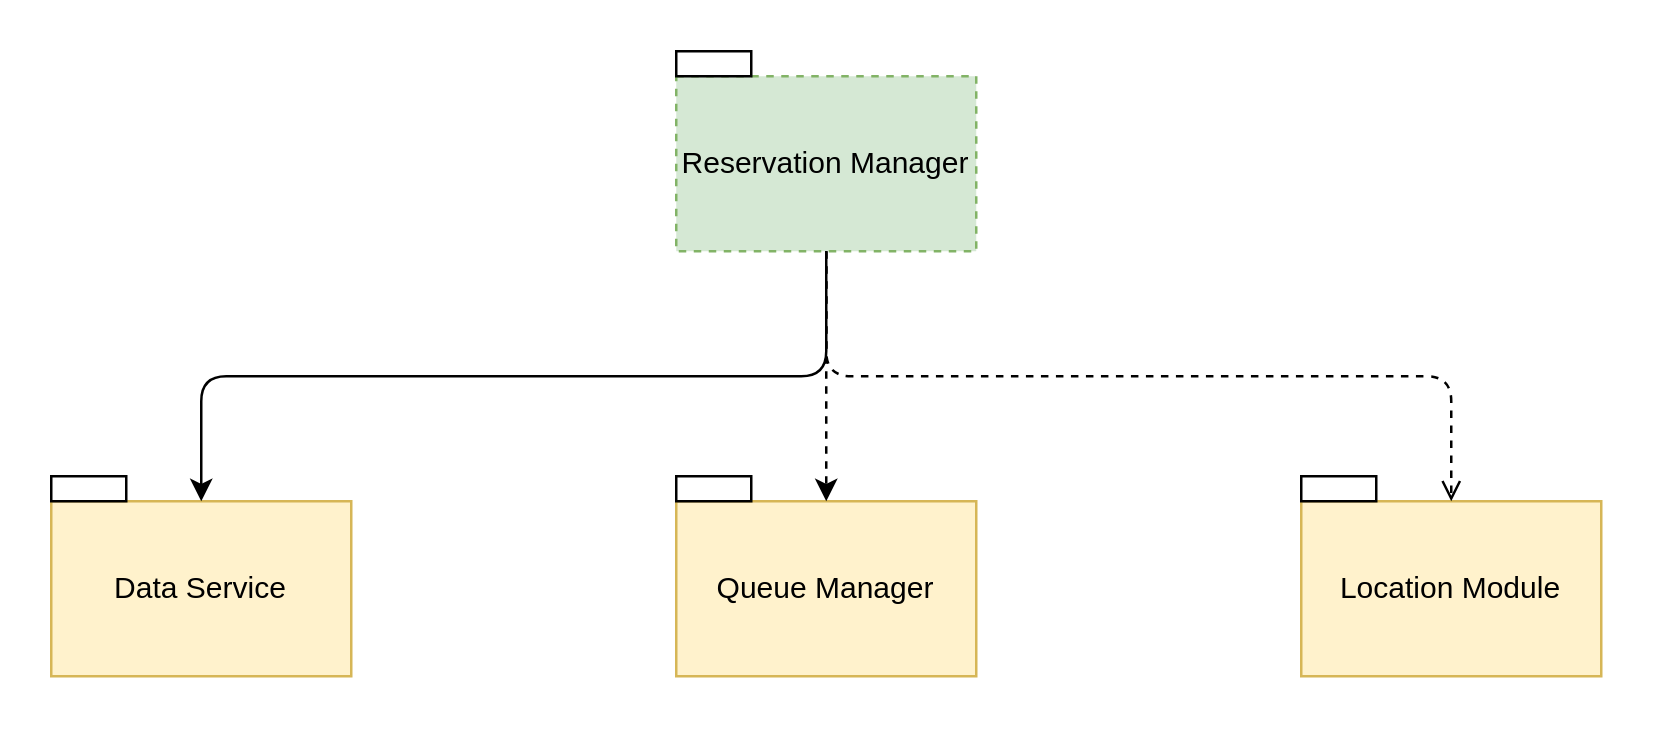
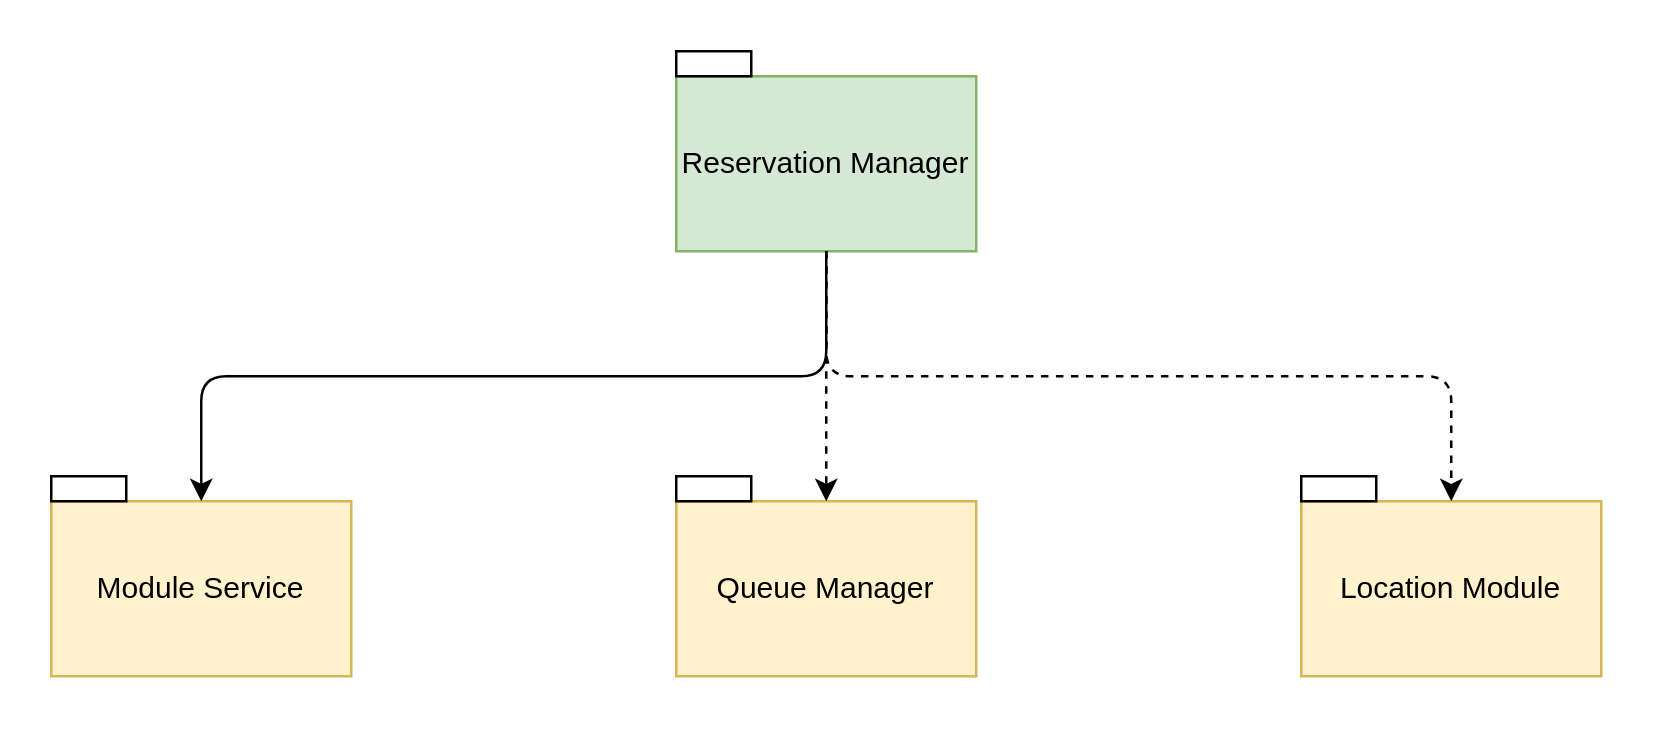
node "Reservation Manager": style dashed -> solid
edge "Reservation Manager" -> "Location Module": arrowhead open -> classic
node "Data Service": label "Data Service" -> "Module Service"
